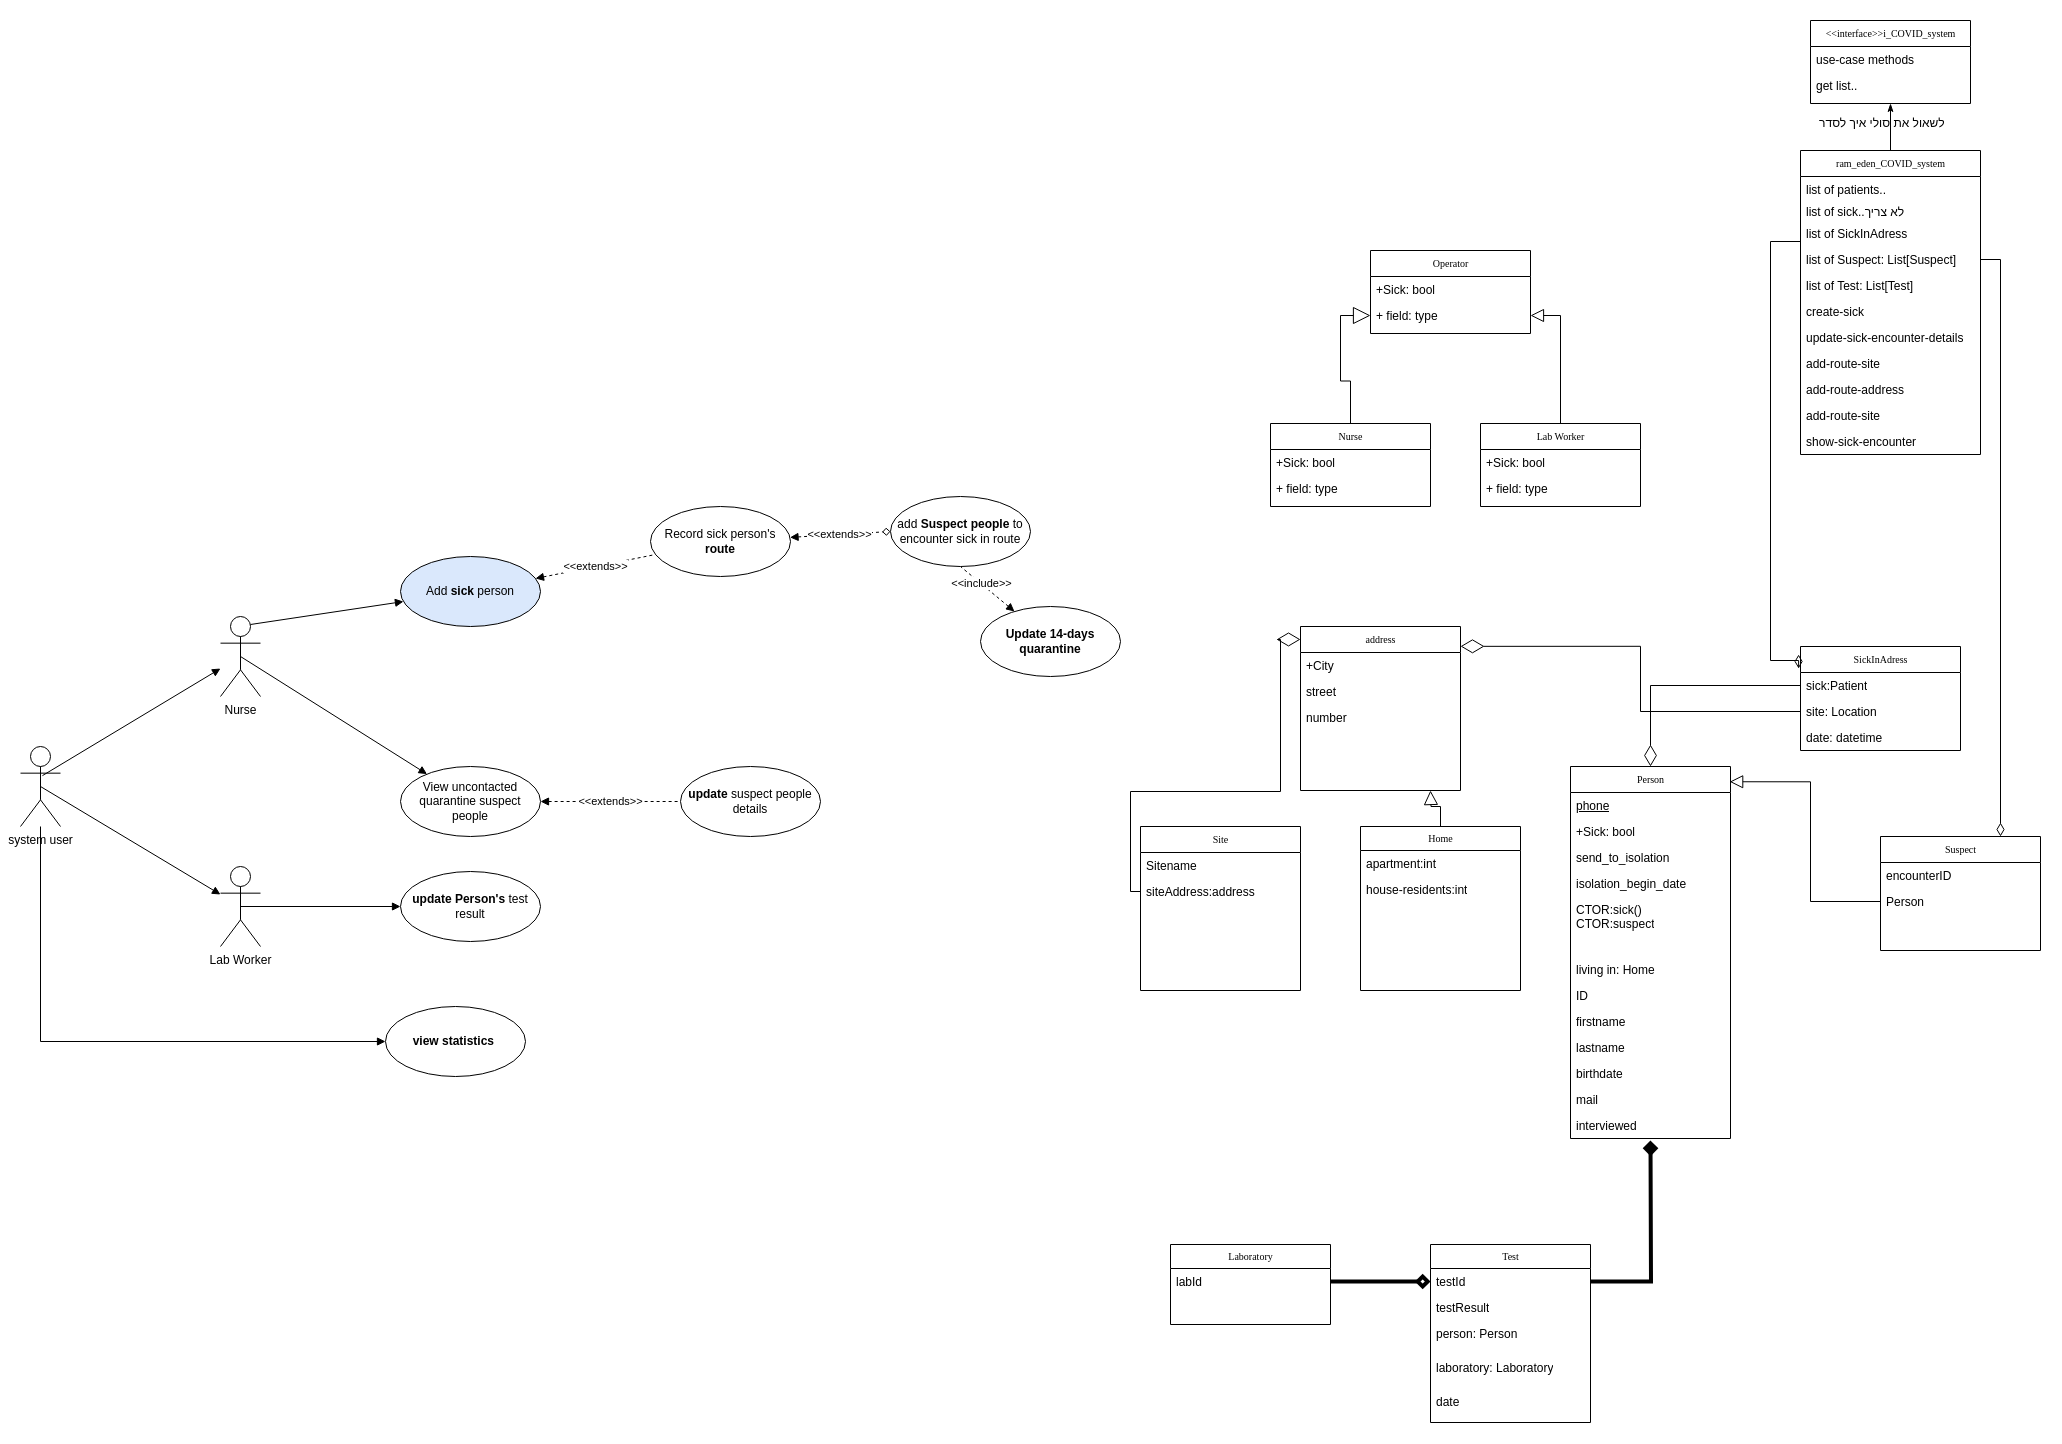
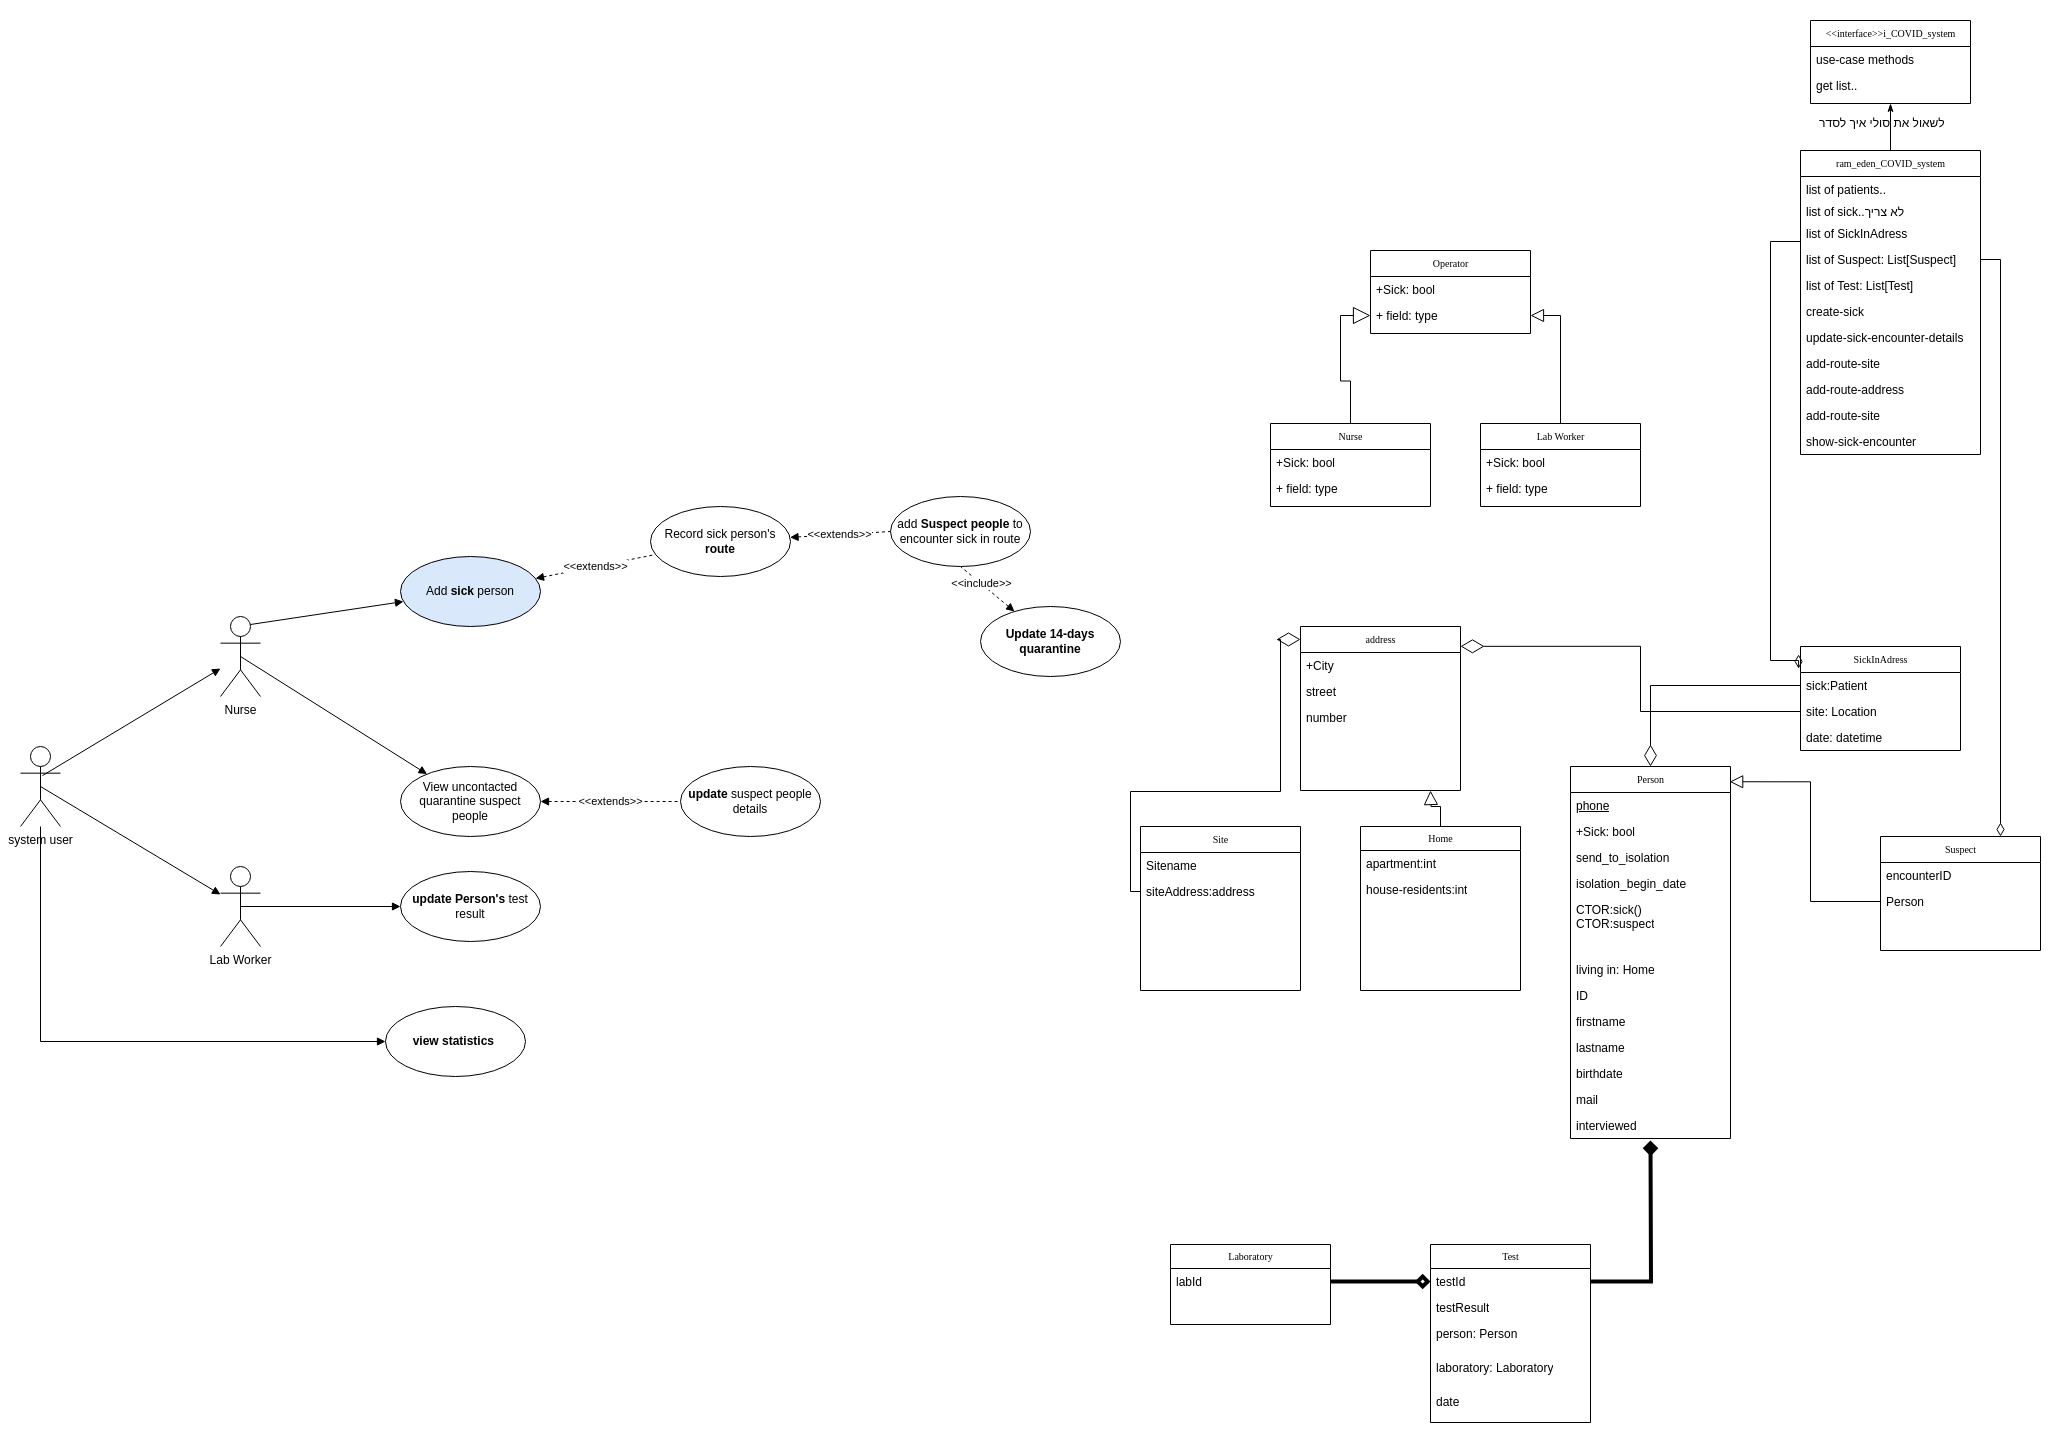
edge "add Suspect people to encounter sick in route" -- "Record sick person's route": arrowhead diamond -> none
